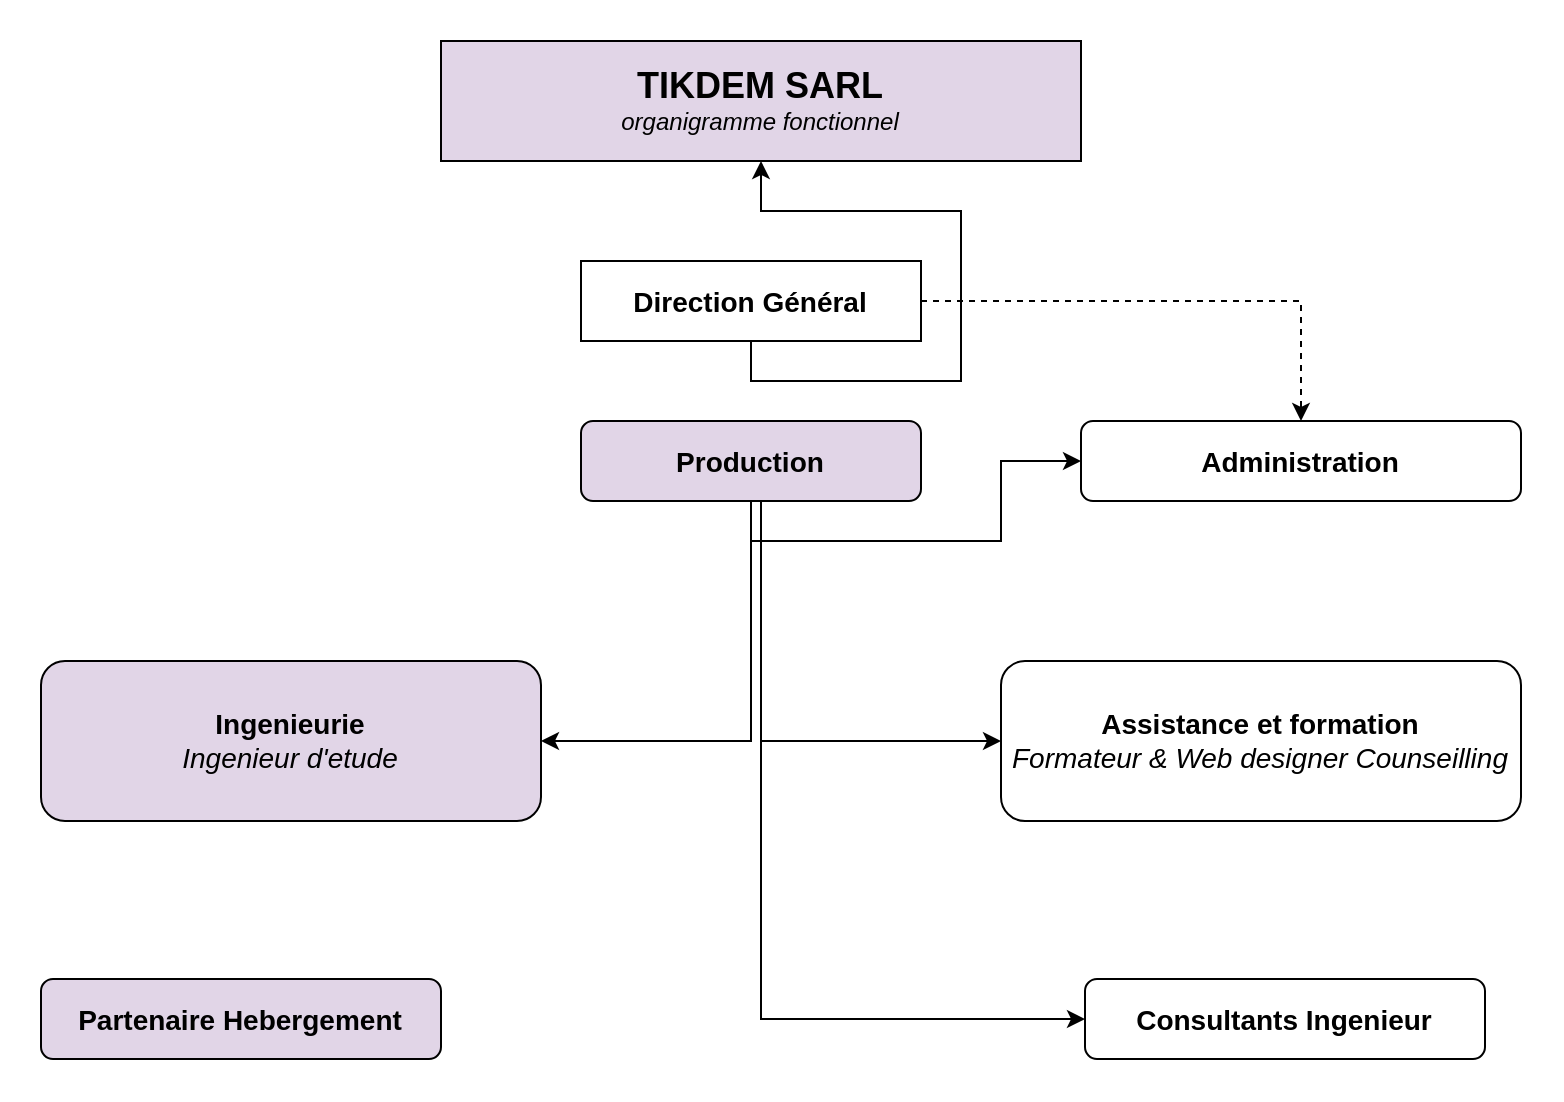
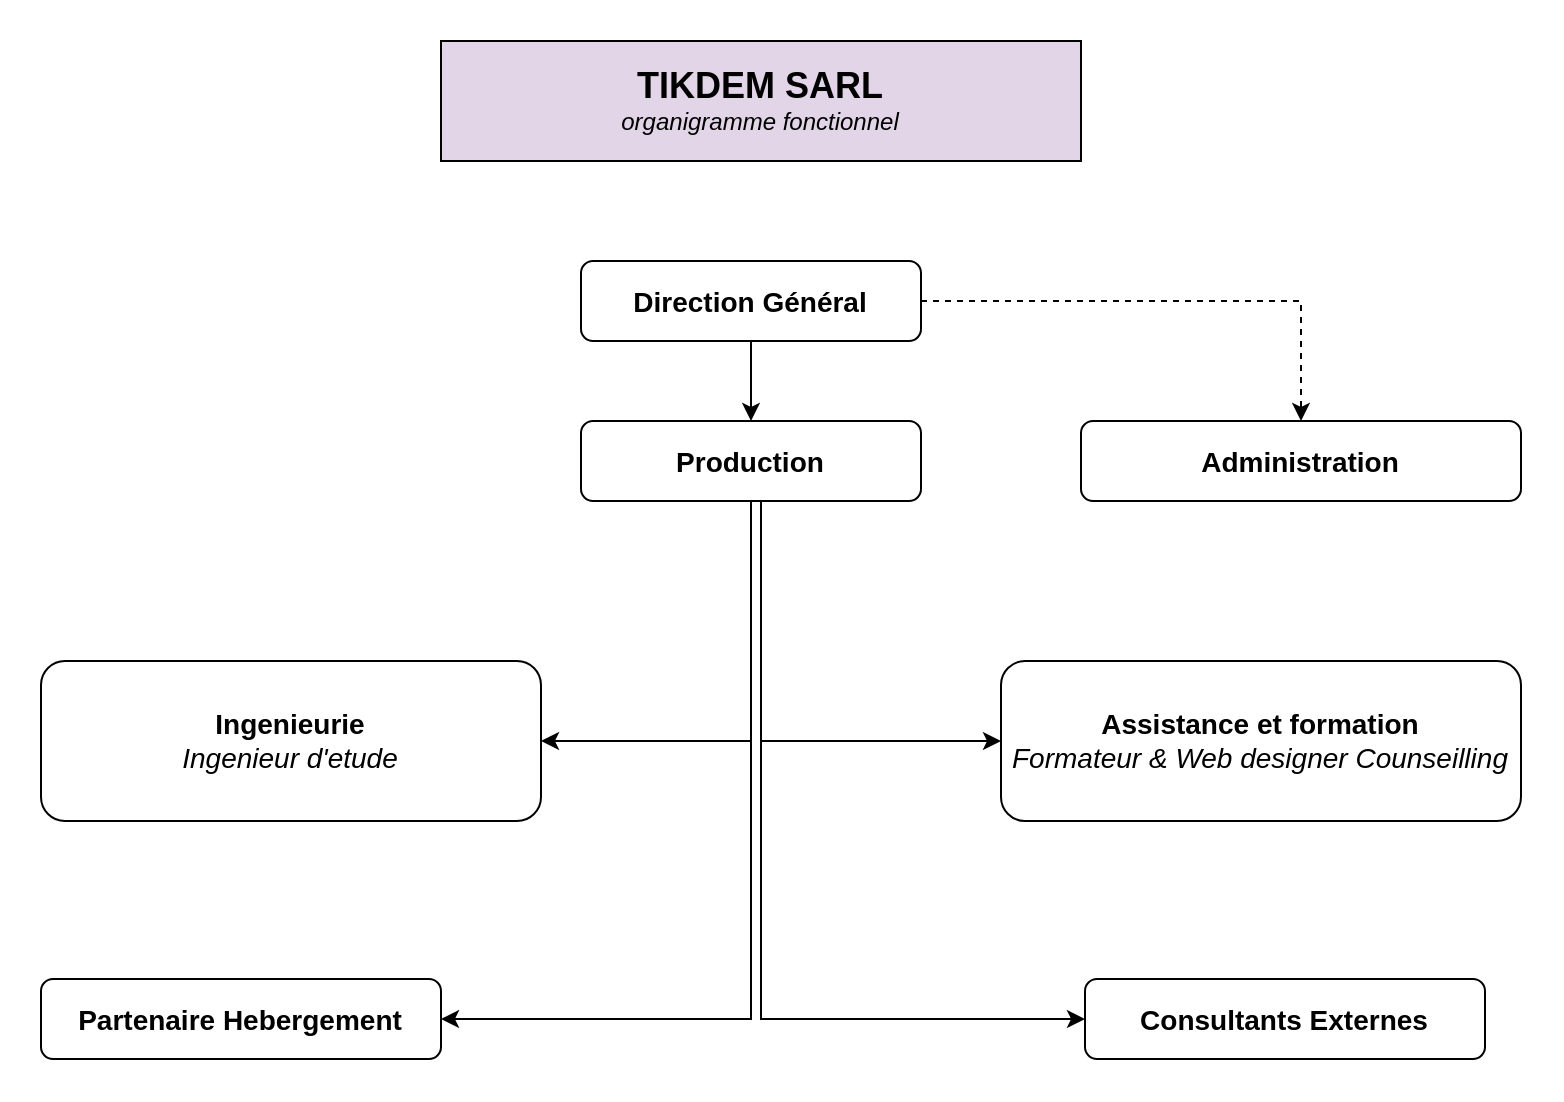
edge "Direction Général" -> "TIKDEM SARL organigramme fonctionnel": now "Direction Général" -> "Production"
node "Direction Général": shape rectangle -> rounded rectangle
node "Production": fillcolor #e1d5e7 -> #ffffff
edge "Production" -> "Administration": now "Production" -> "Partenaire Hebergement"
node "Ingenieurie Ingenieur d'etude": fillcolor #e1d5e7 -> #ffffff
node "Partenaire Hebergement": fillcolor #e1d5e7 -> #ffffff
node "Consultants Ingenieur": label "Consultants Ingenieur" -> "Consultants Externes"
